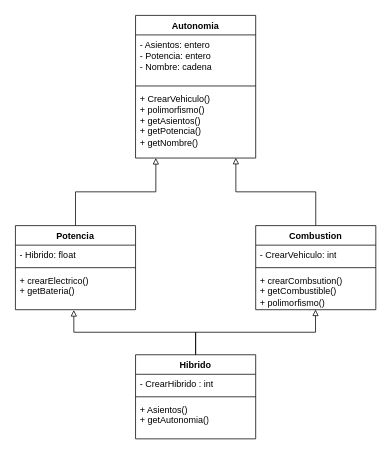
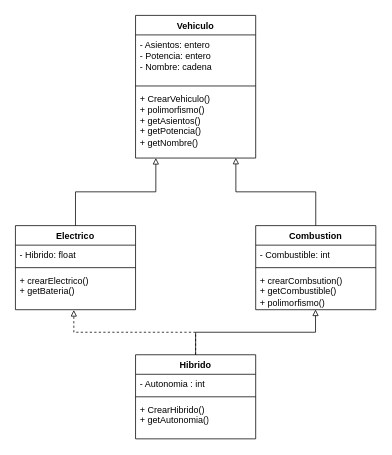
node "Autonomia": label "Autonomia" -> "Vehiculo"
node "Potencia": label "Potencia" -> "Electrico"
node "- CrearVehiculo: int": label "- CrearVehiculo: int" -> "- Combustible: int"
edge "Hibrido" -> "+ crearElectrico() + getBateria()": style solid -> dashed
node "- CrearHibrido : int": label "- CrearHibrido : int" -> "- Autonomia : int"
node "+ Asientos() + getAutonomia()": label "+ Asientos() + getAutonomia()" -> "+ CrearHibrido() + getAutonomia()"
